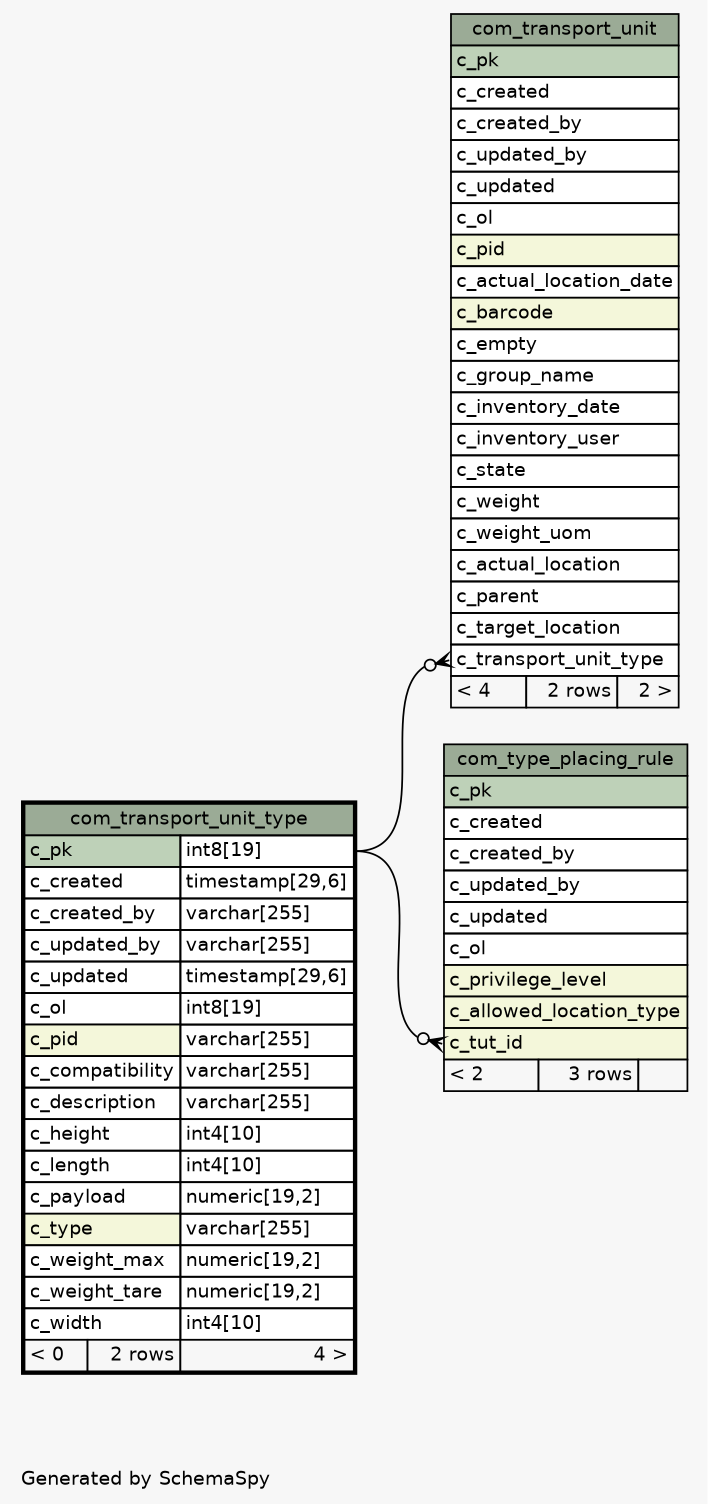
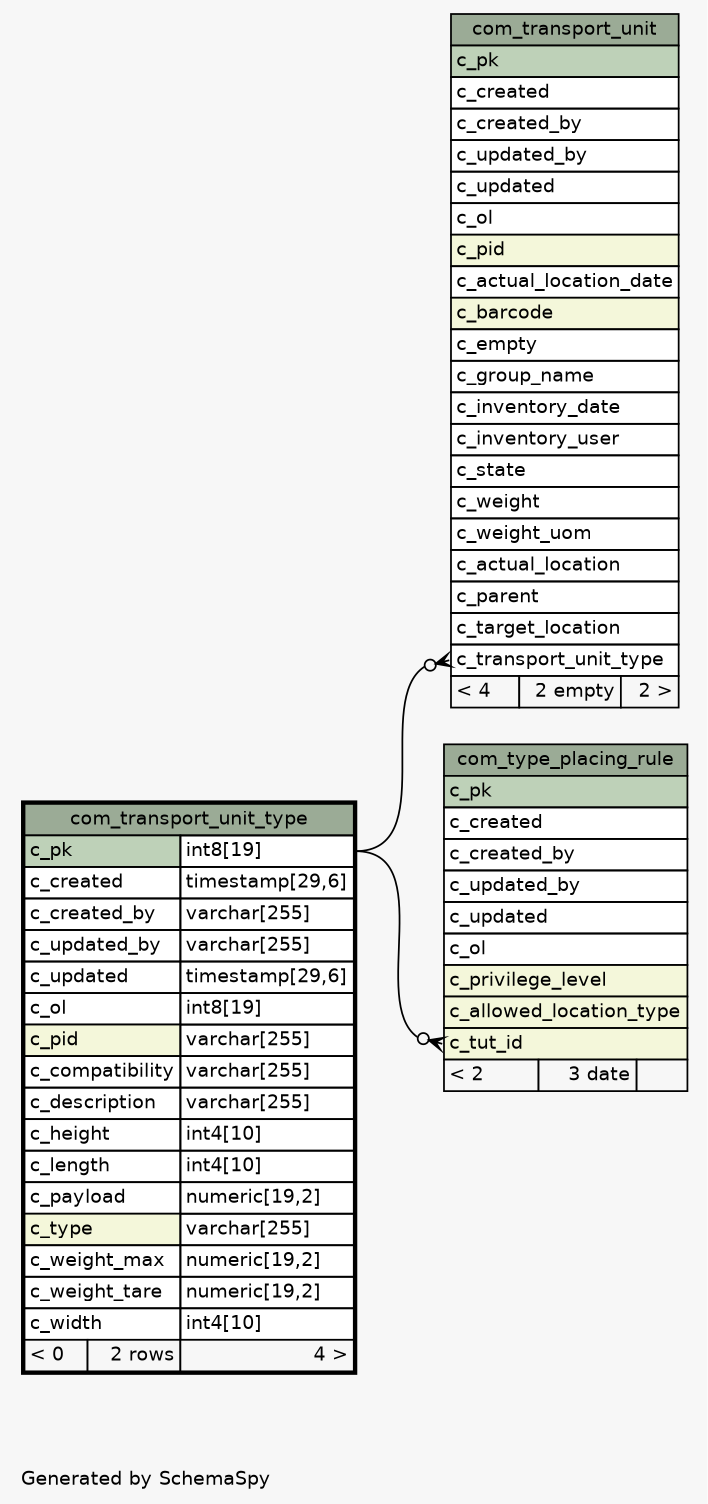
node "com_transport_unit": text "2 rows" -> "2 empty"
node "com_type_placing_rule": text "3 rows" -> "3 date"
